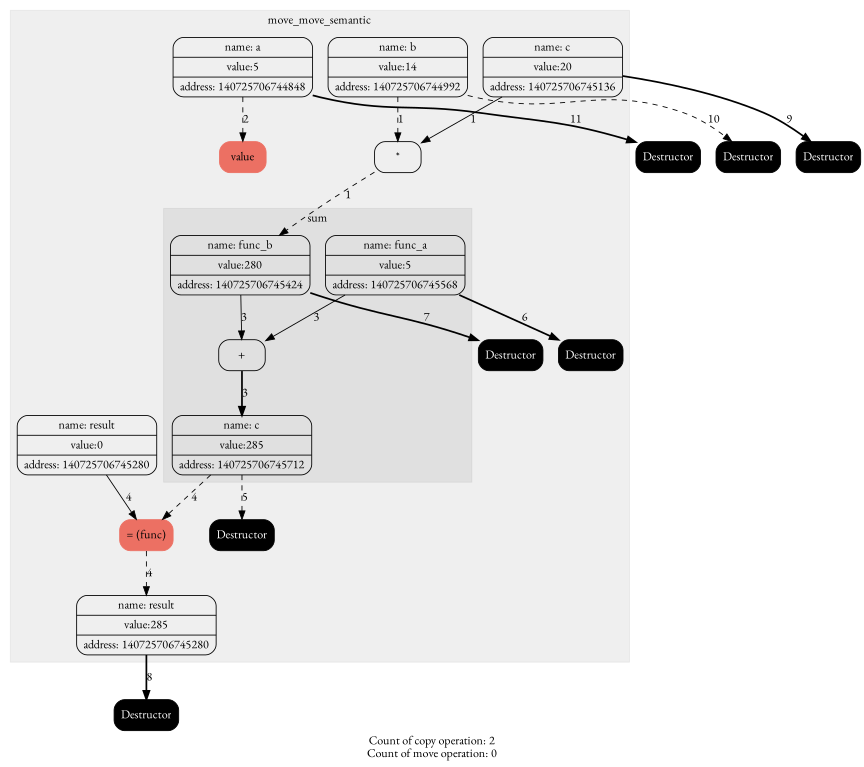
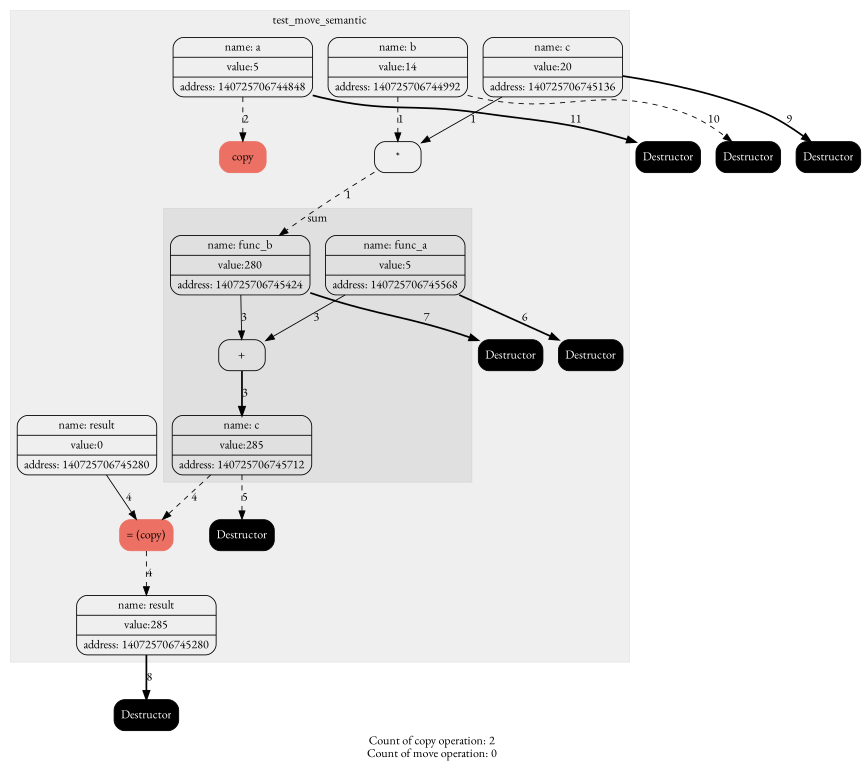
cluster "move_move_semantic": label "move_move_semantic" -> "test_move_semantic"
node "value": label "value" -> "copy"
node "= (func)": label "= (func)" -> "= (copy)"
